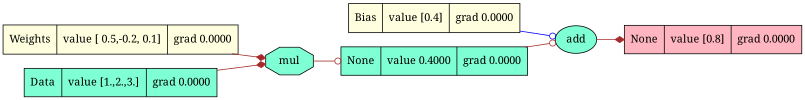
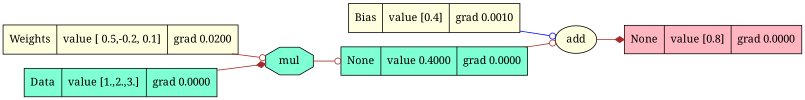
node "Bias": text "grad 0.0000" -> "grad 0.0010"
node "Weights": text "grad 0.0000" -> "grad 0.0200"
node "add": fillcolor aquamarine -> lightyellow
edge "Weights" -> "mul": arrowhead diamond -> odot
